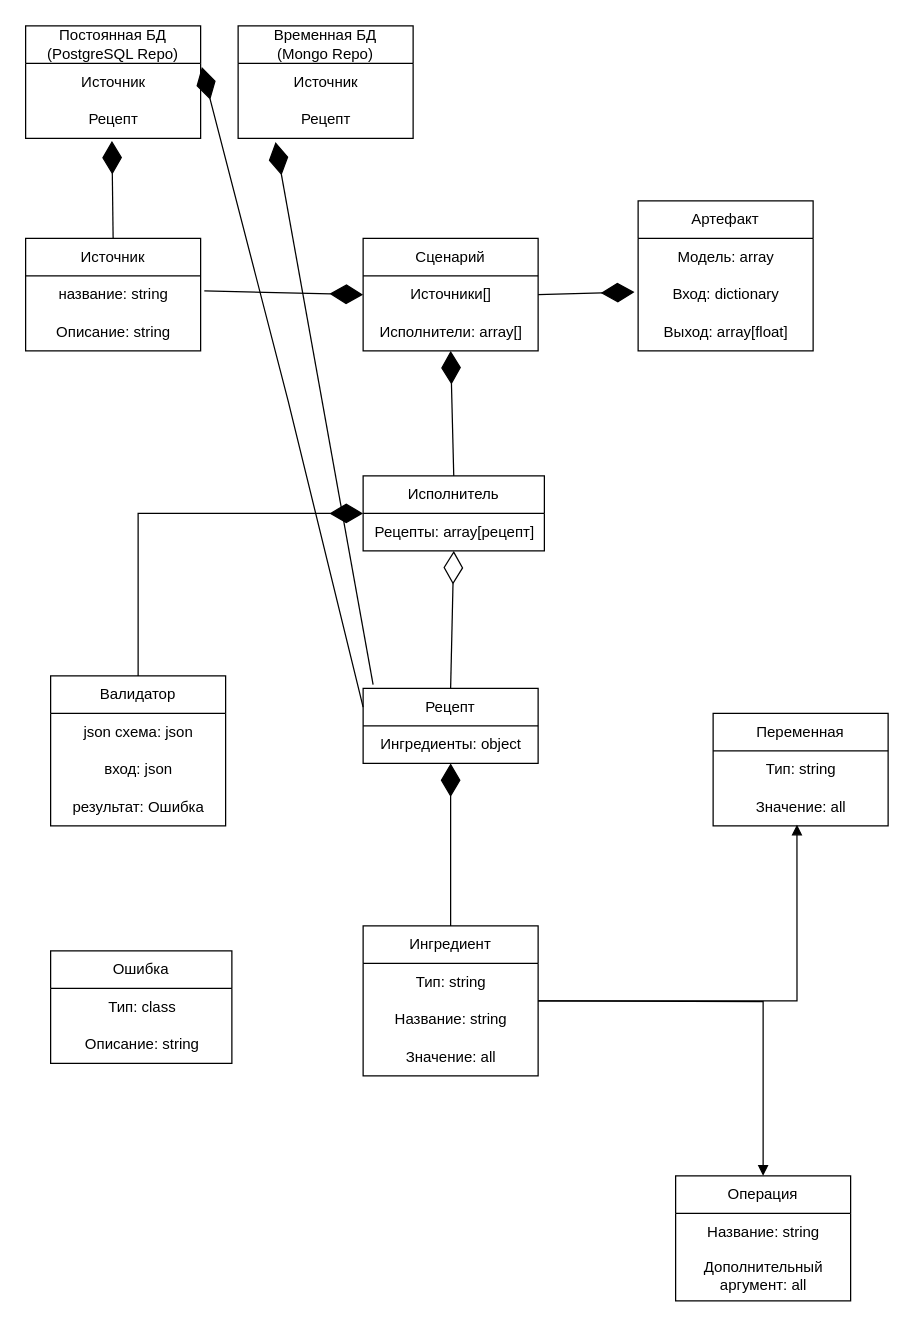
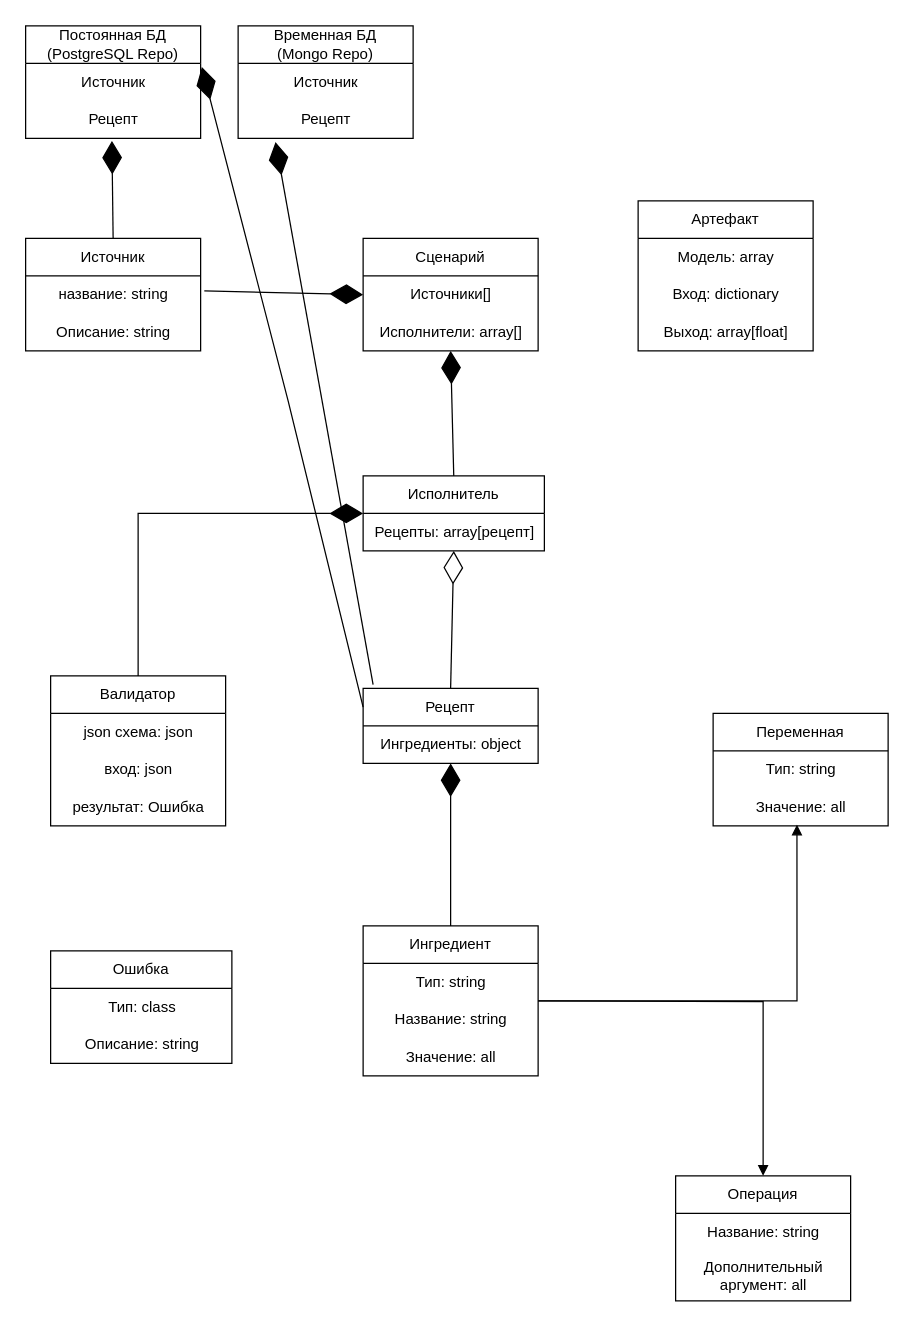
edge "Сценарий" -> "Вход: dictionary": removed
